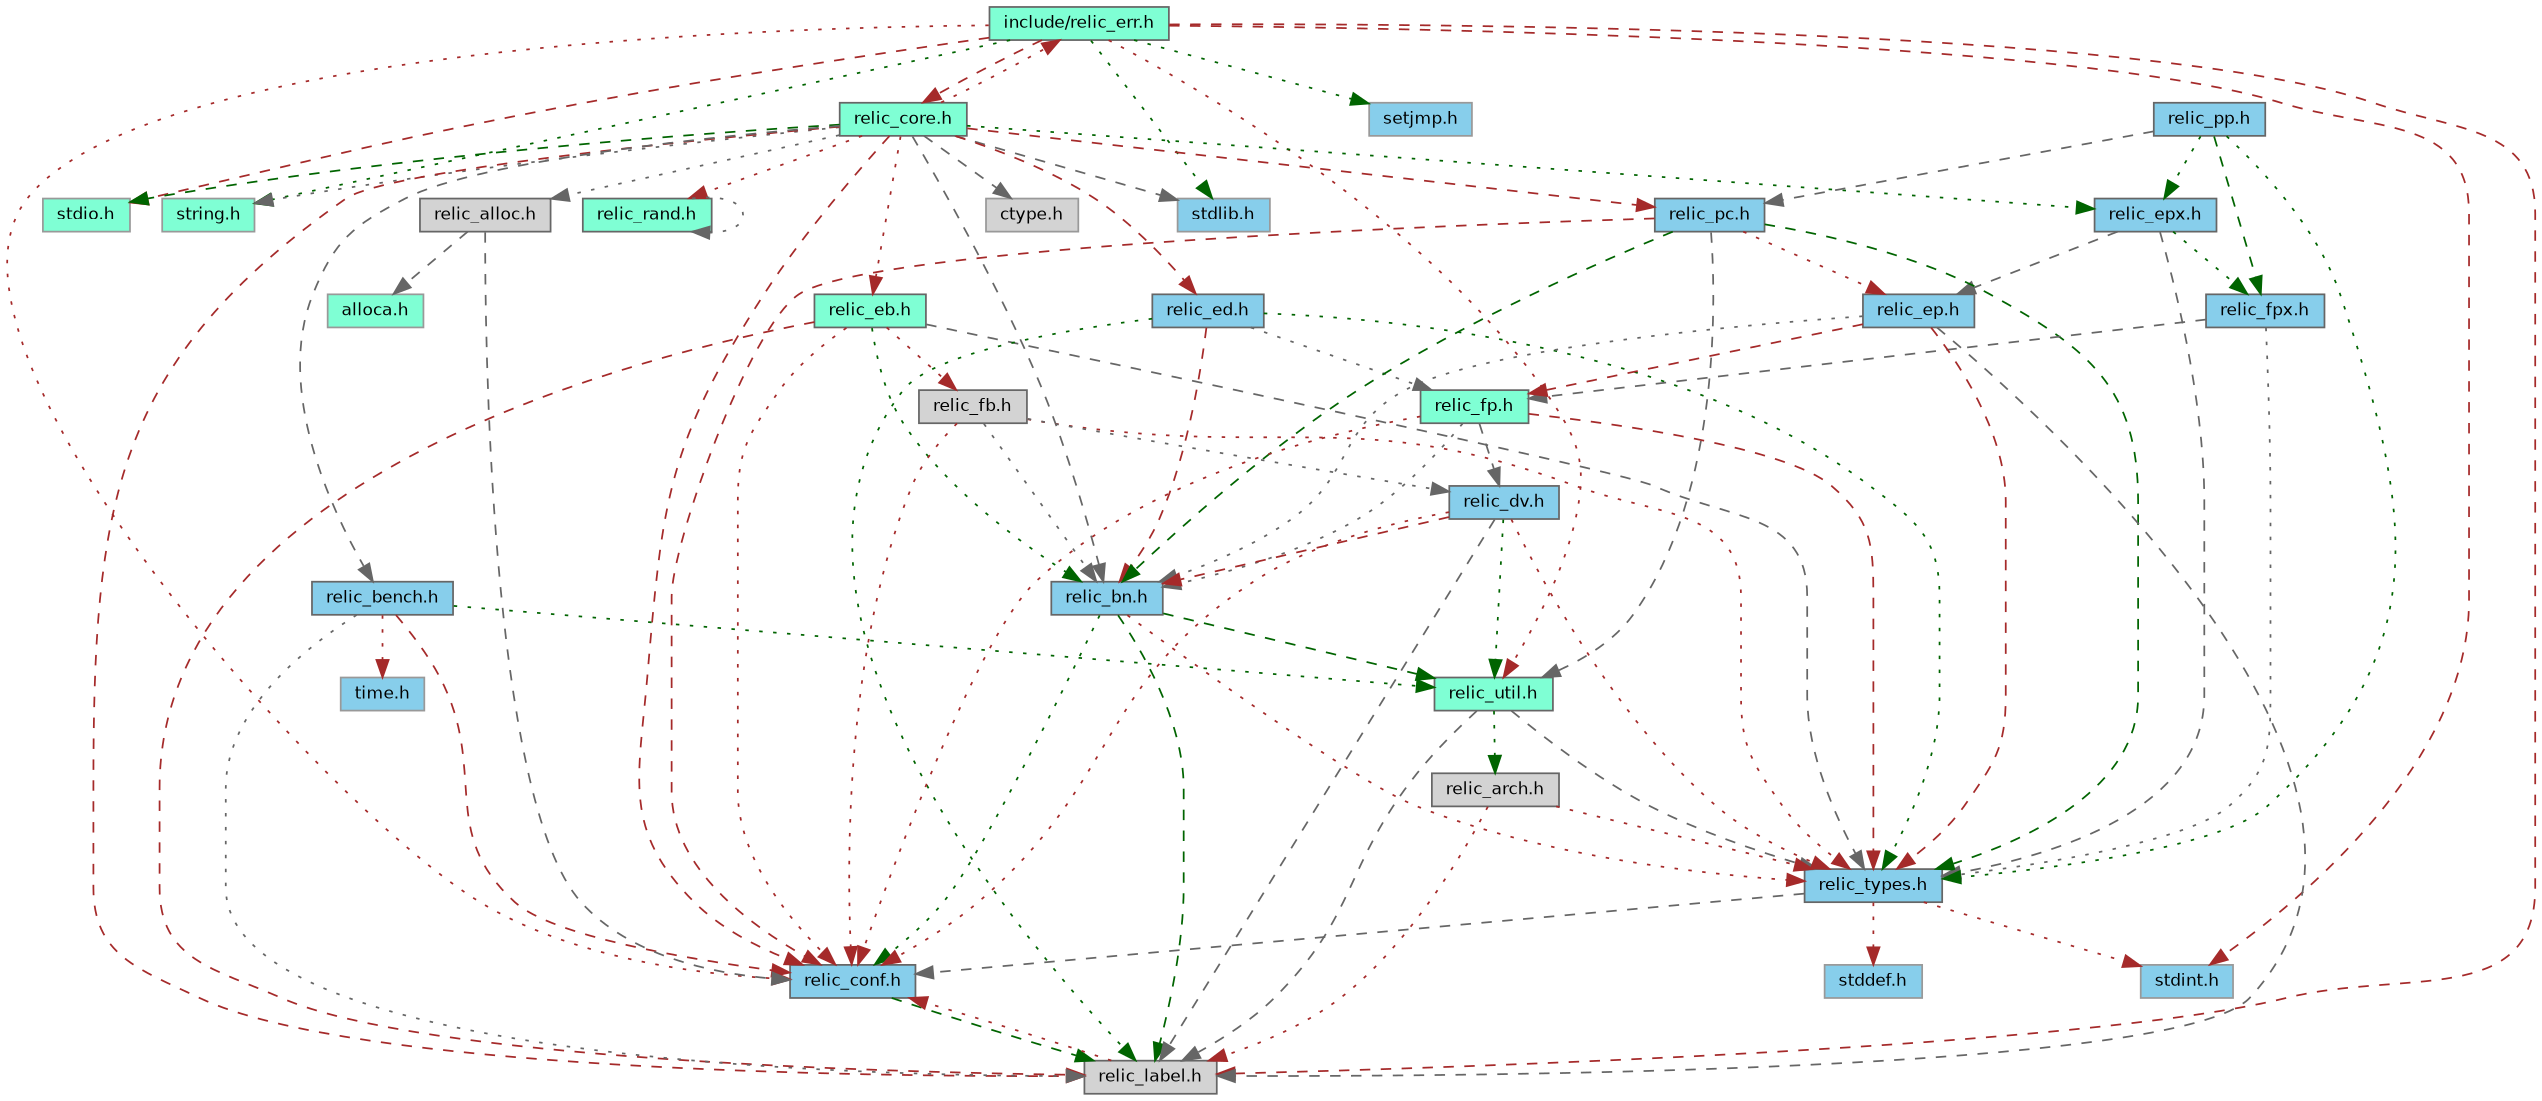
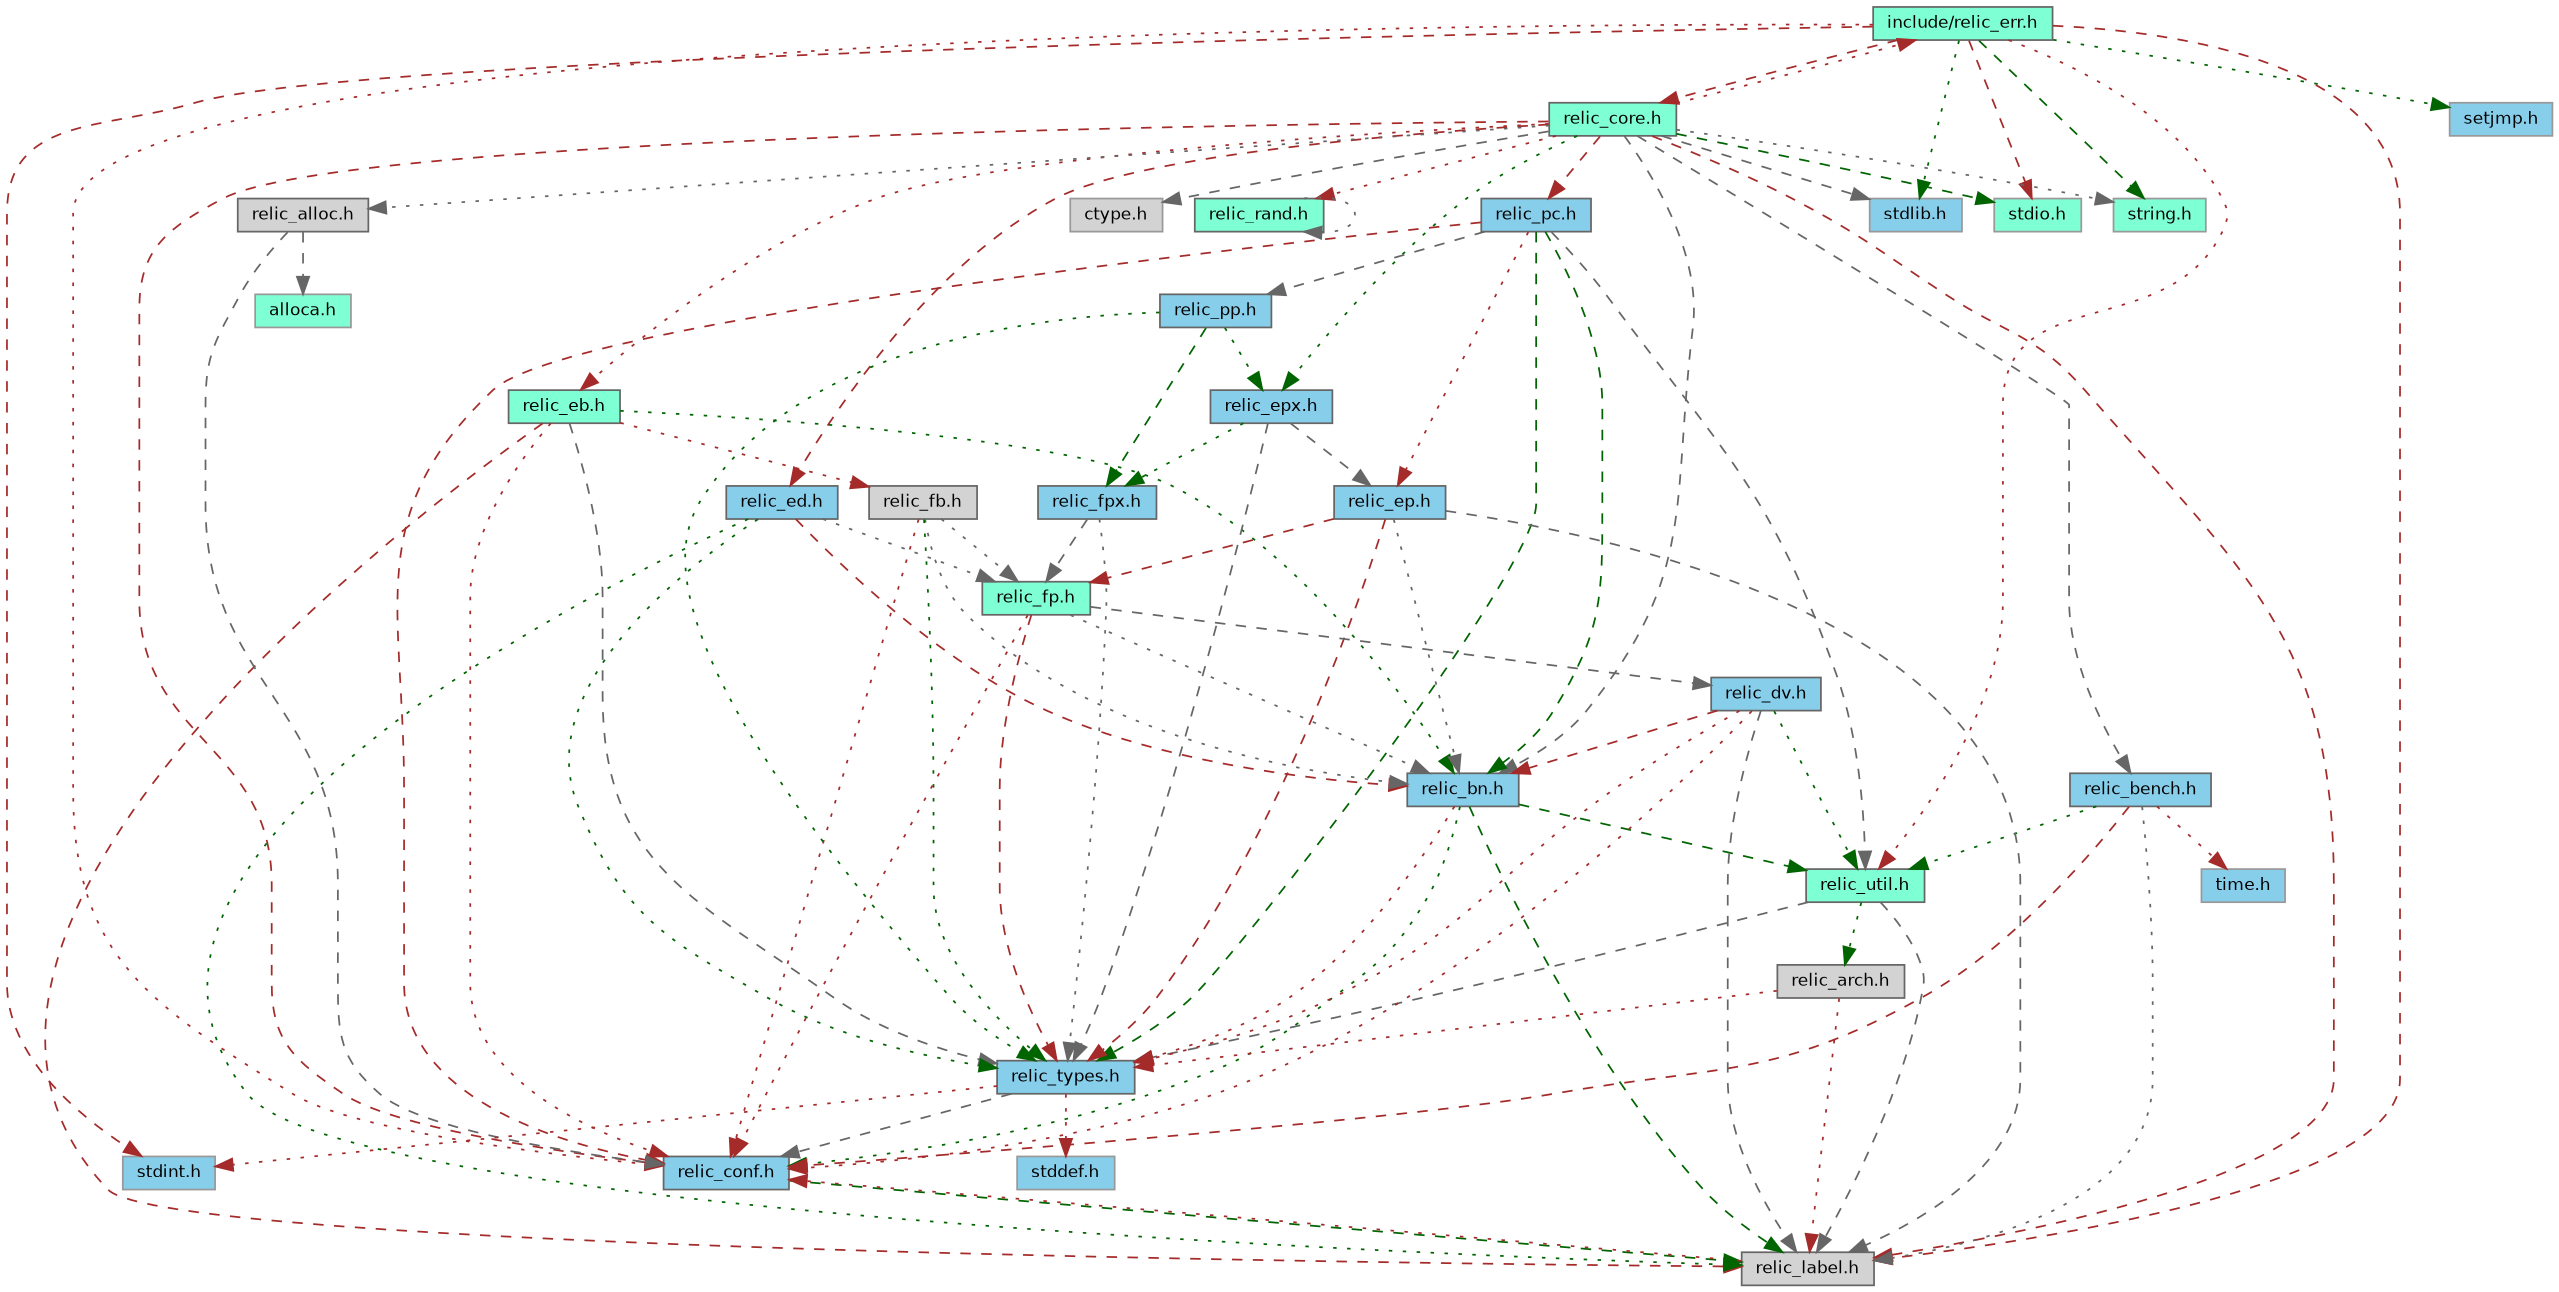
edge "include/relic_err.h" -> "string.h": style dotted -> dashed
edge "relic_pp.h" -> "relic_pc.h": reversed
edge "relic_fb.h" -> "relic_dv.h": now "relic_fb.h" -> "relic_fp.h"
edge "relic_fb.h" -> "relic_types.h": color brown -> darkgreen
